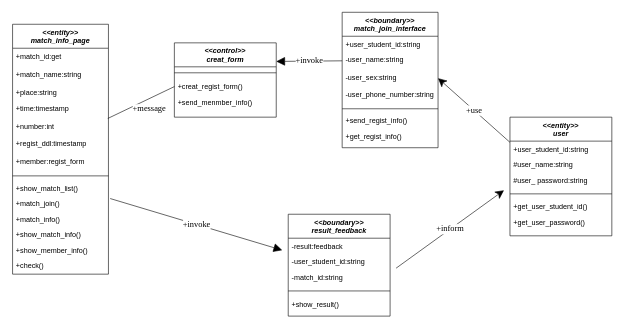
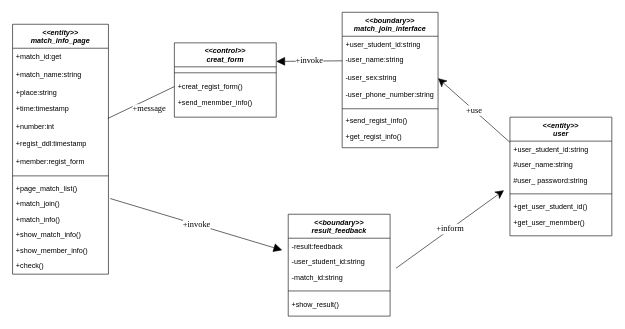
node "+show_match_list()": label "+show_match_list()" -> "+page_match_list()"
node "+get_user_password()": label "+get_user_password()" -> "+get_user_menmber()"
